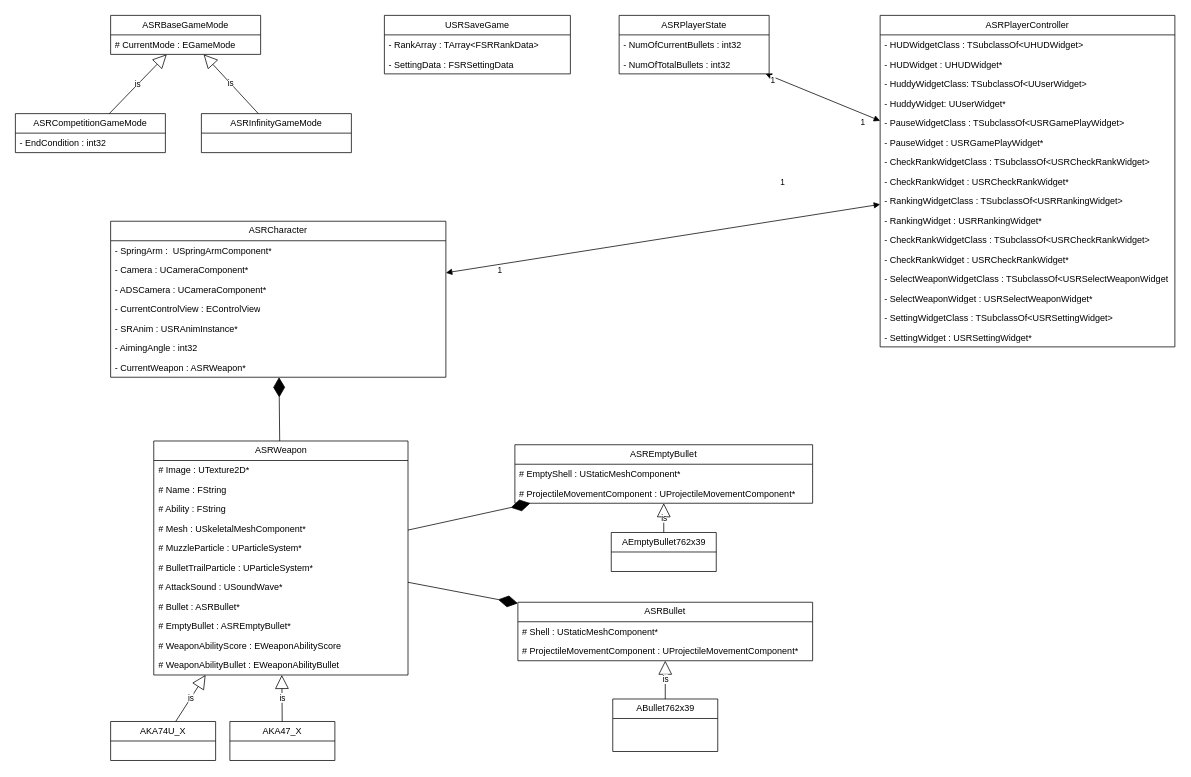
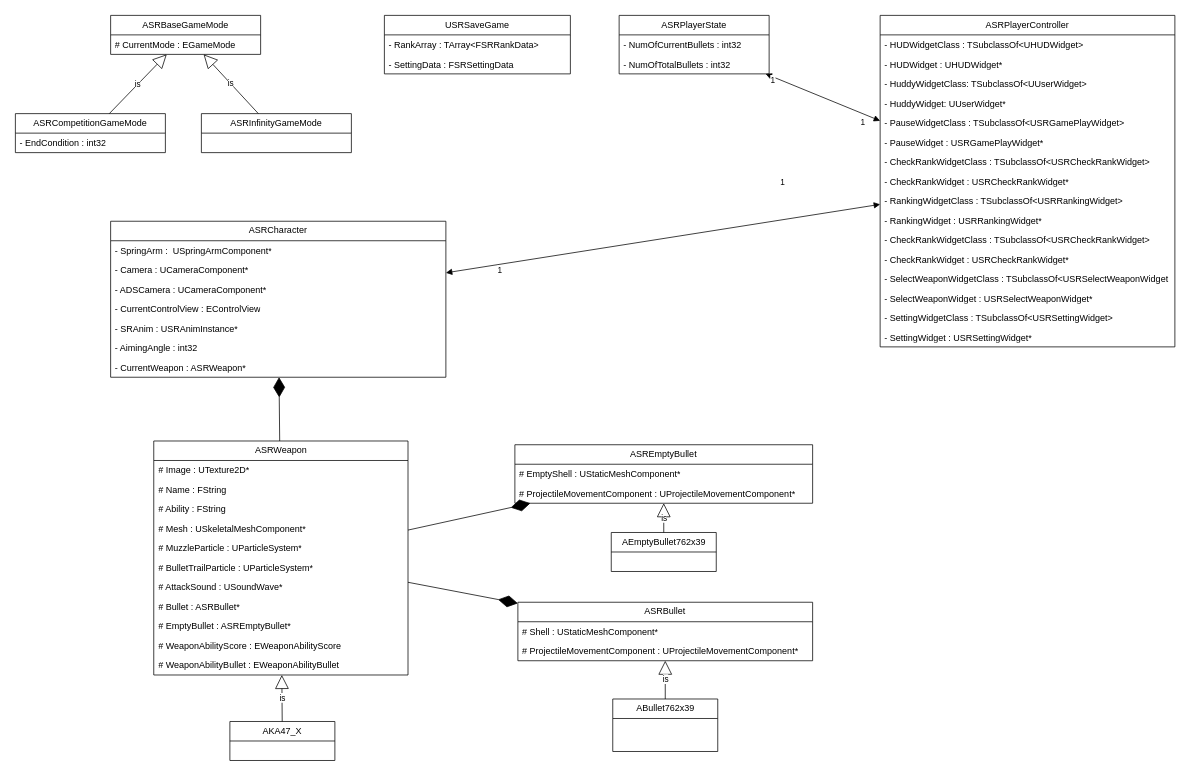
edge "AKA74U_X" -> "ASRWeapon": removed, label "is"
node "AKA74U_X": removed
